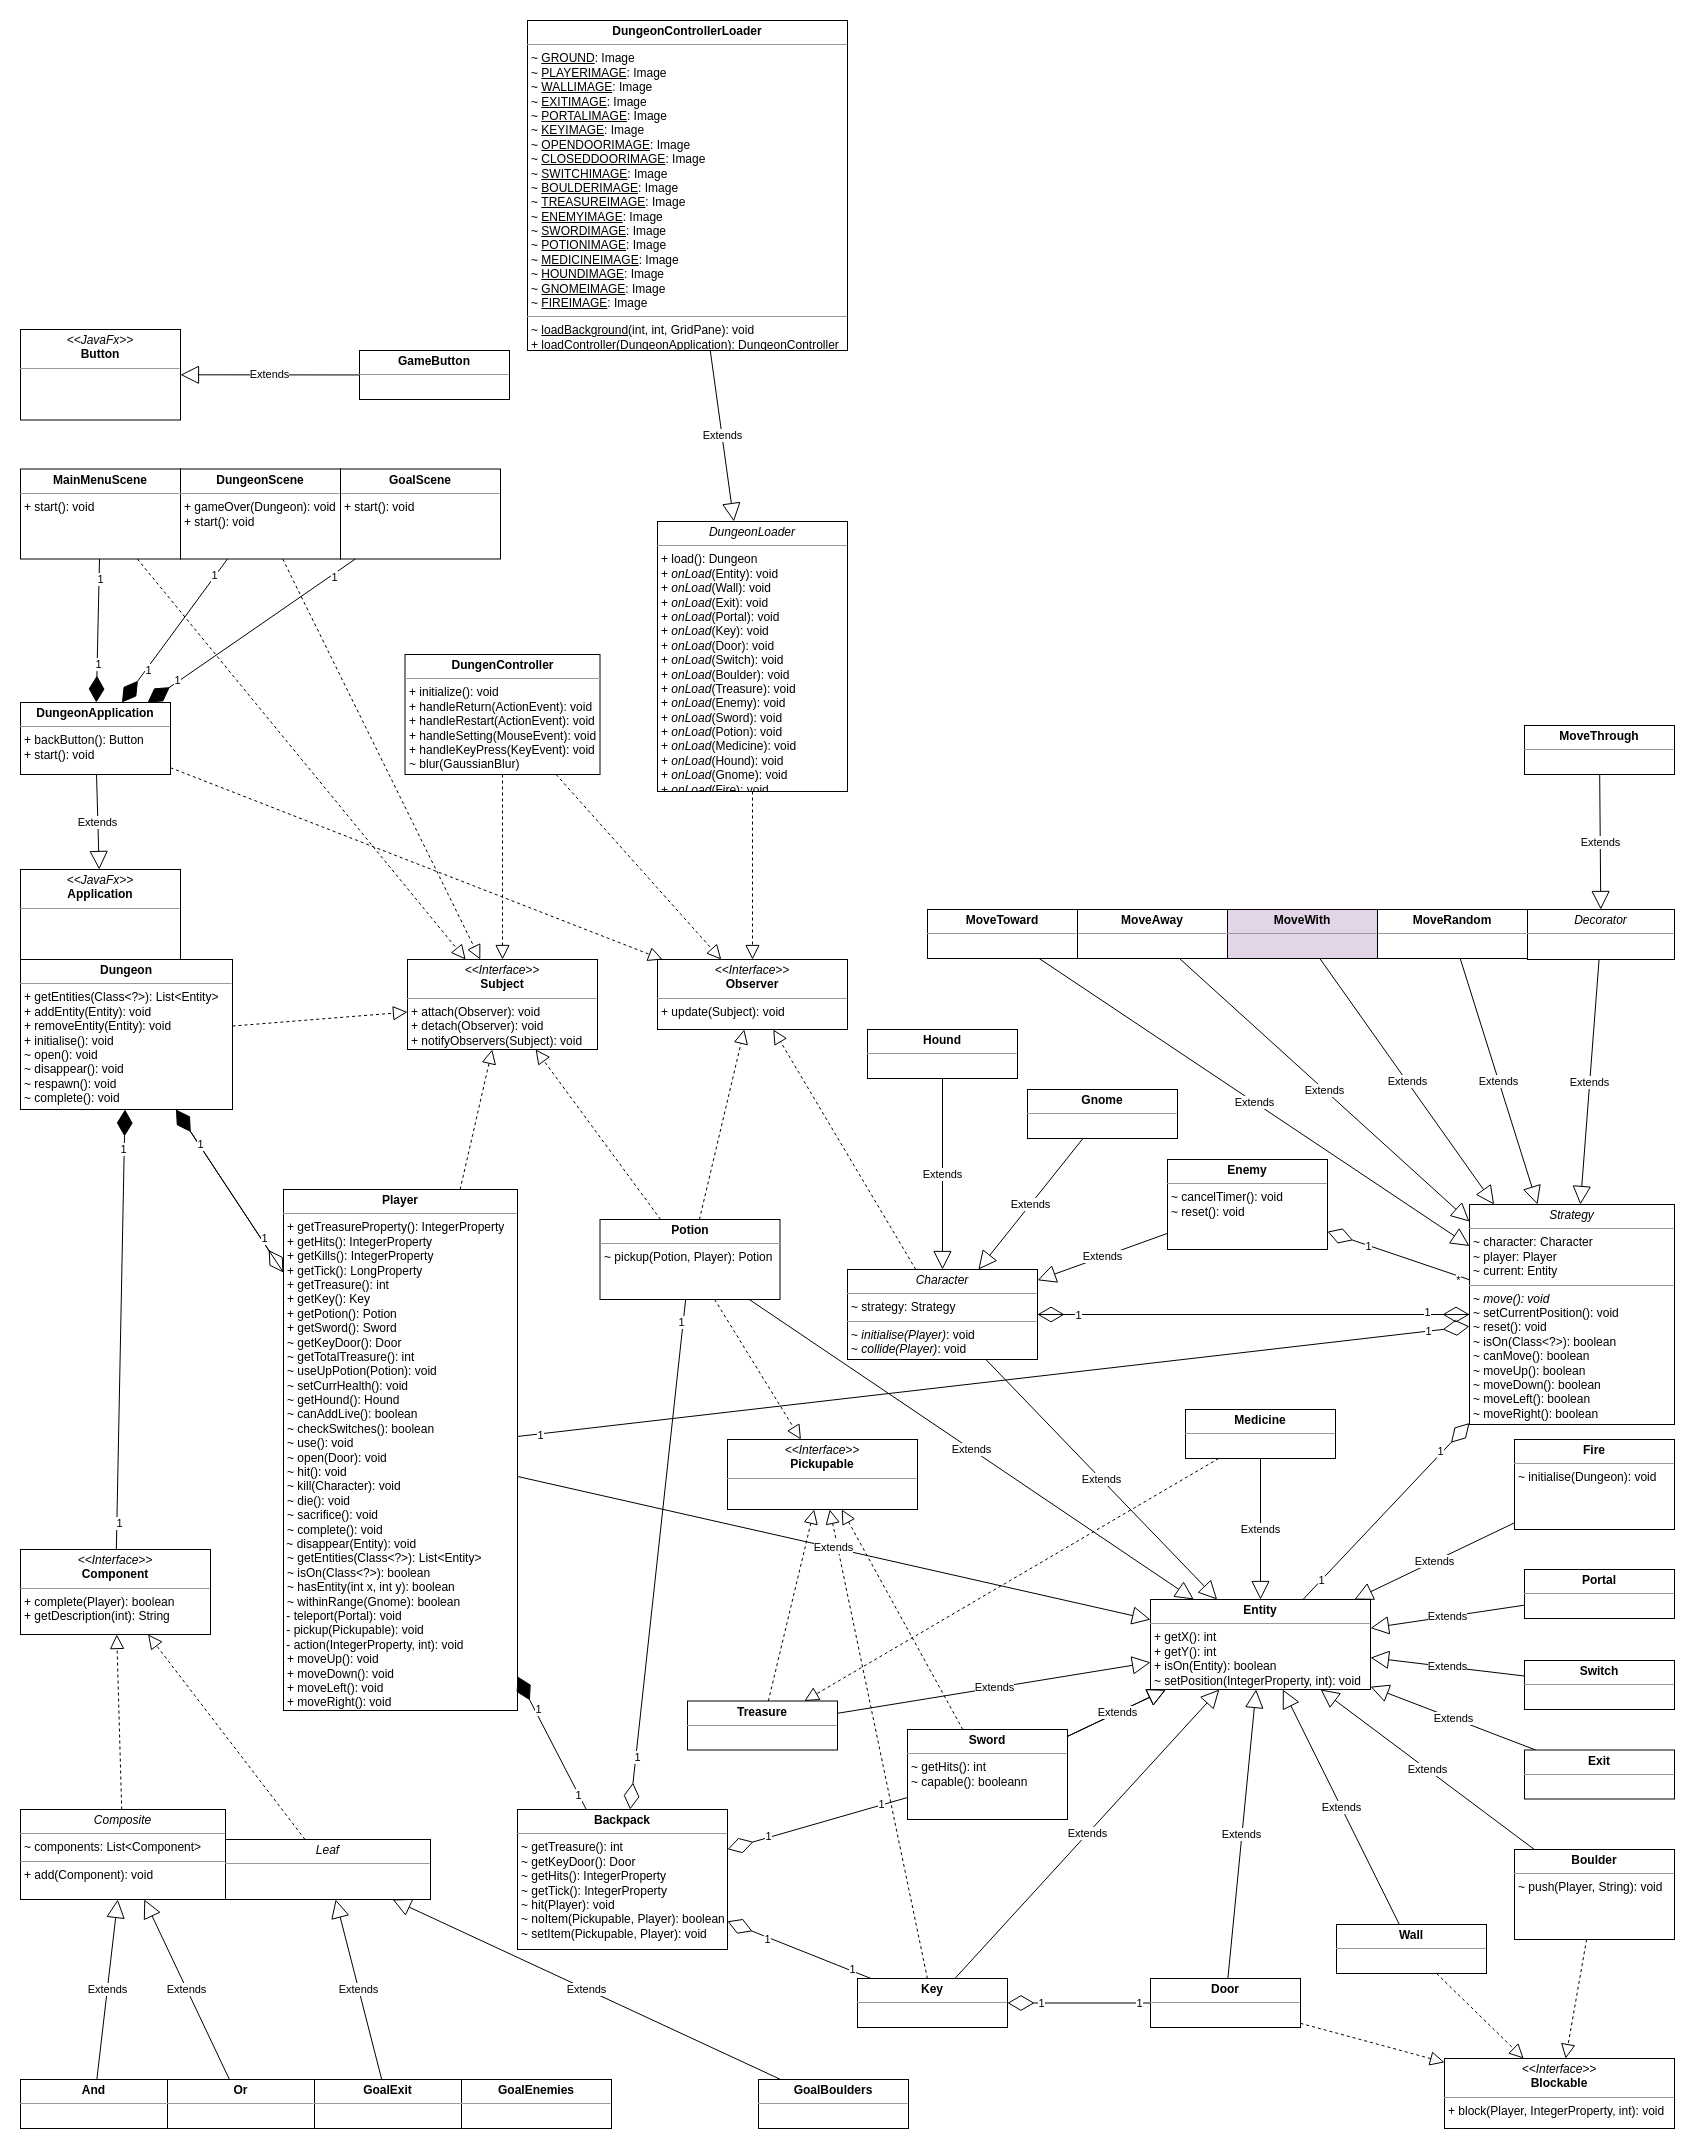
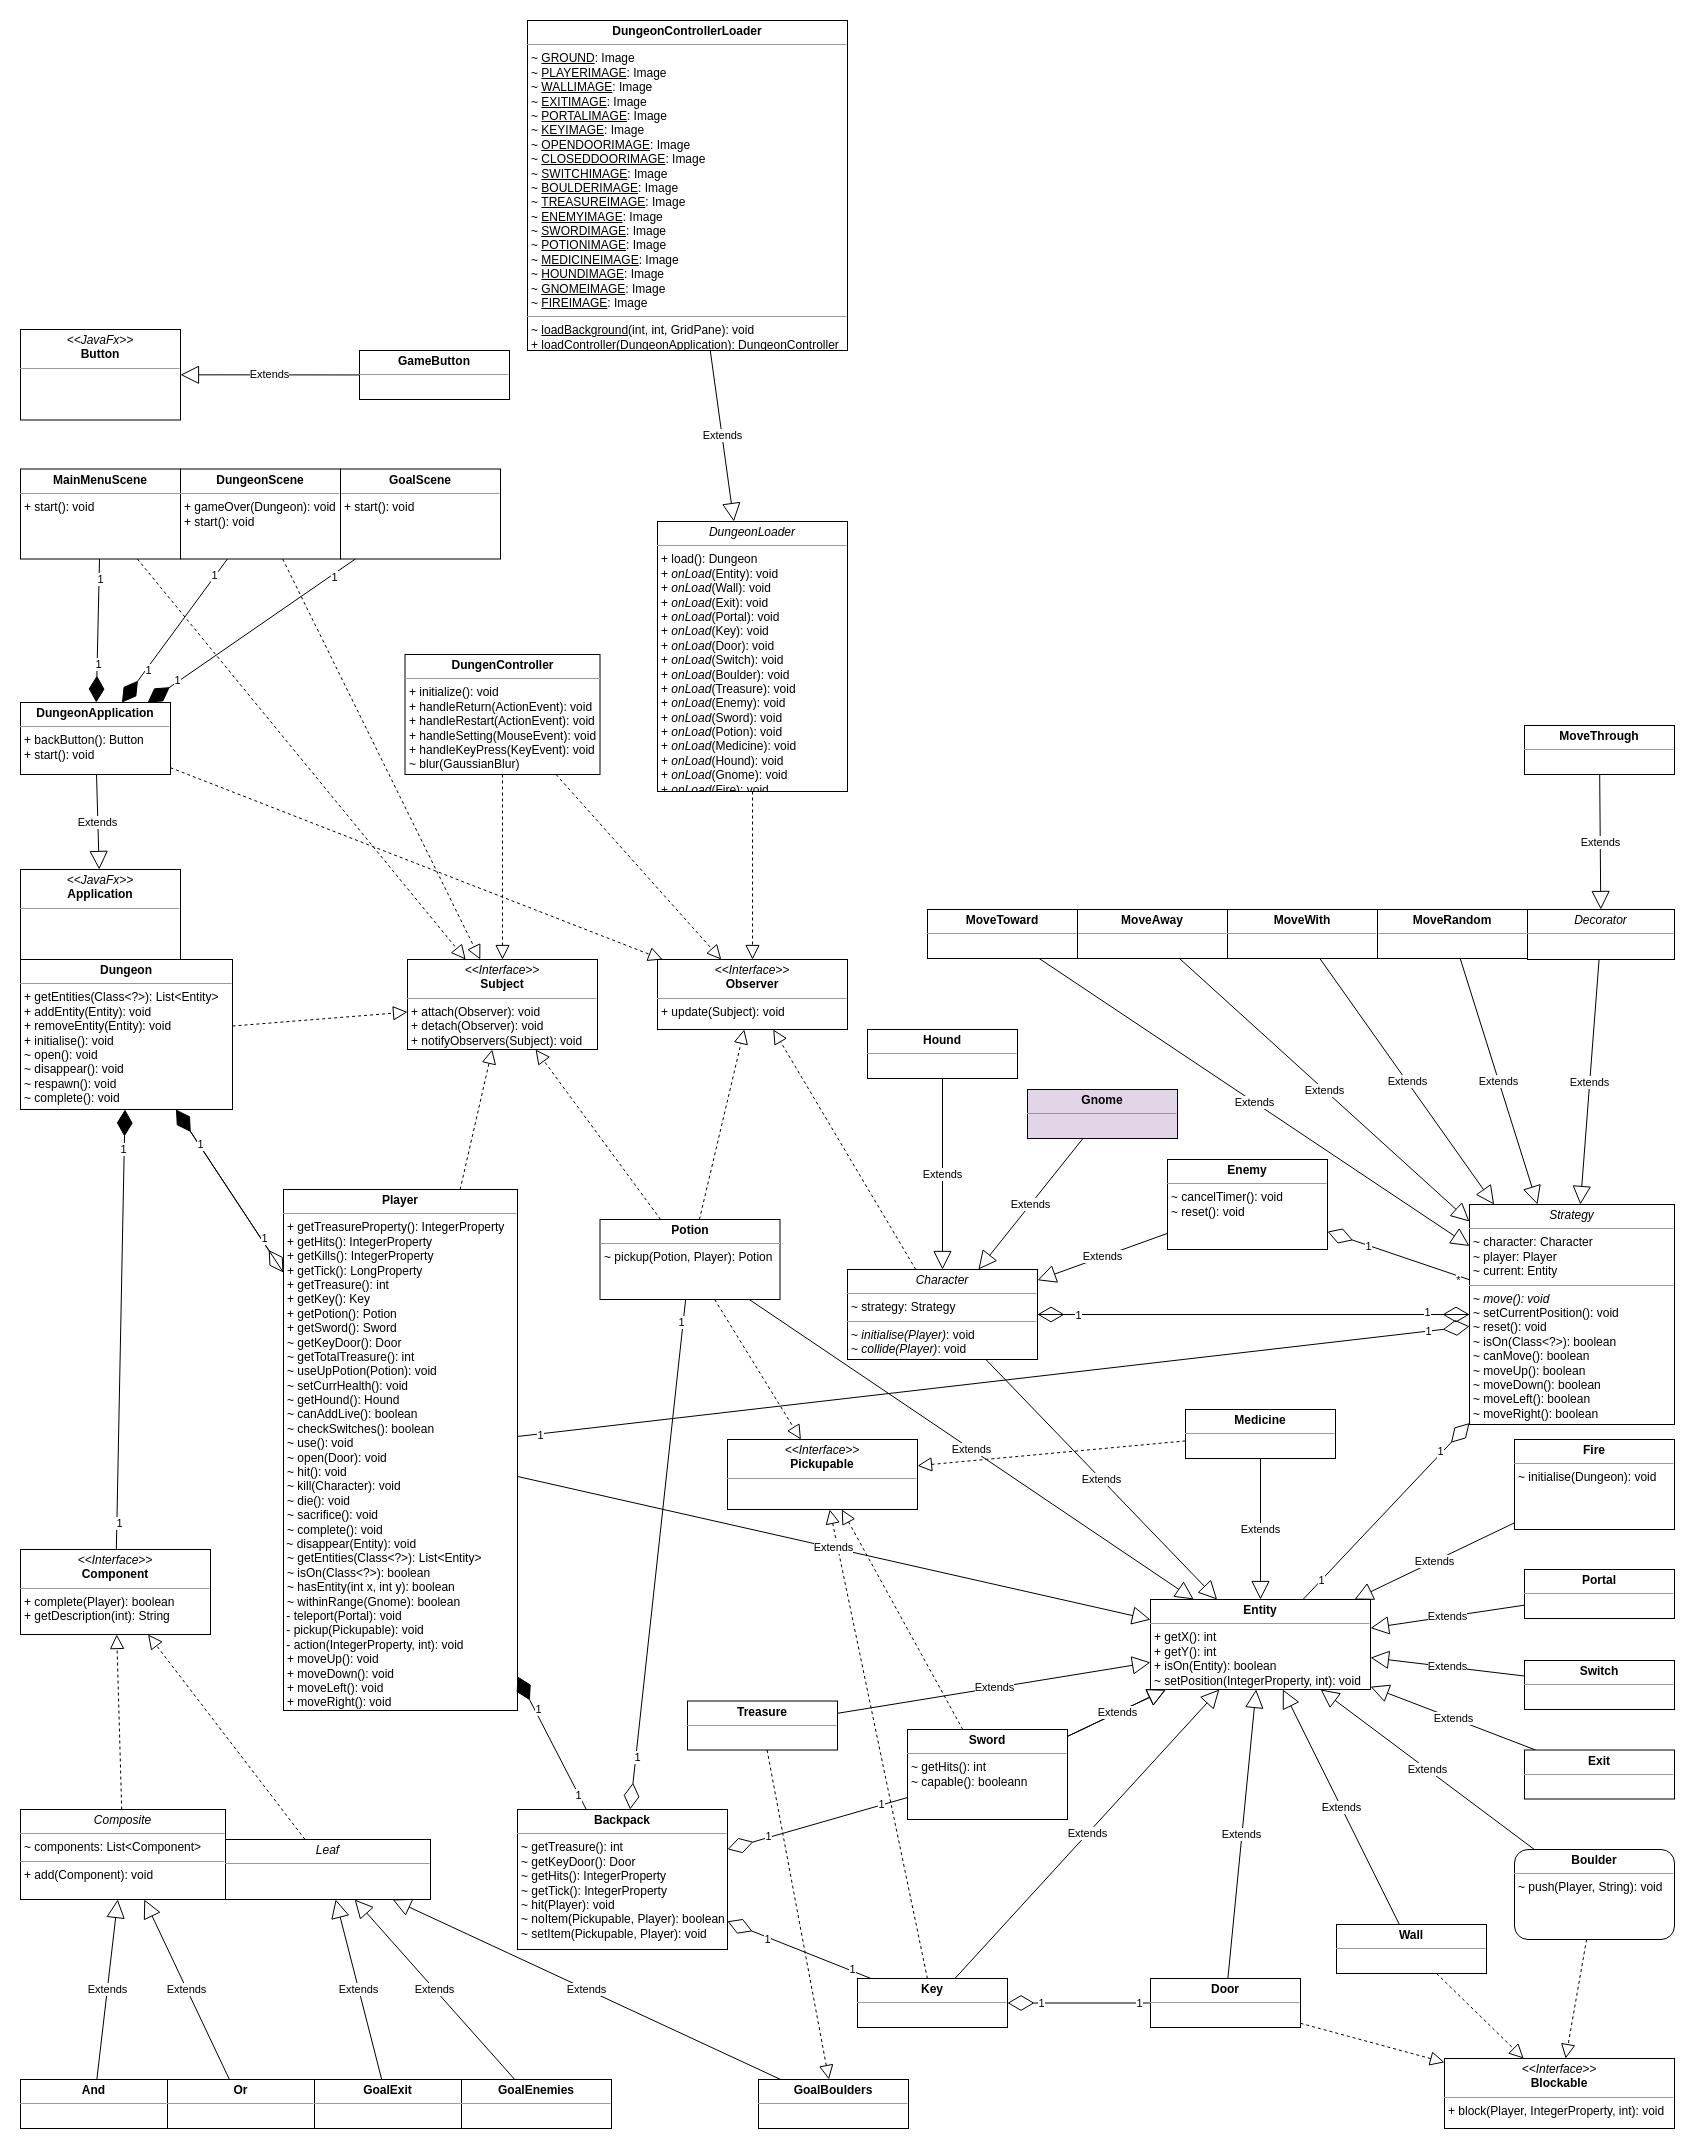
node "MoveWith": fillcolor #e1d5e7 -> #ffffff
node "Gnome": fillcolor #ffffff -> #e1d5e7
edge "Medicine" -> "Treasure": now "Medicine" -> "<<Interface>> Pickupable"
edge "Treasure" -> "<<Interface>> Pickupable": now "Treasure" -> "GoalBoulders"
node "Boulder ~ push(Player, String): void": shape rectangle -> rounded rectangle
edge "GoalEnemies" -> "Leaf": added, label "Extends"
